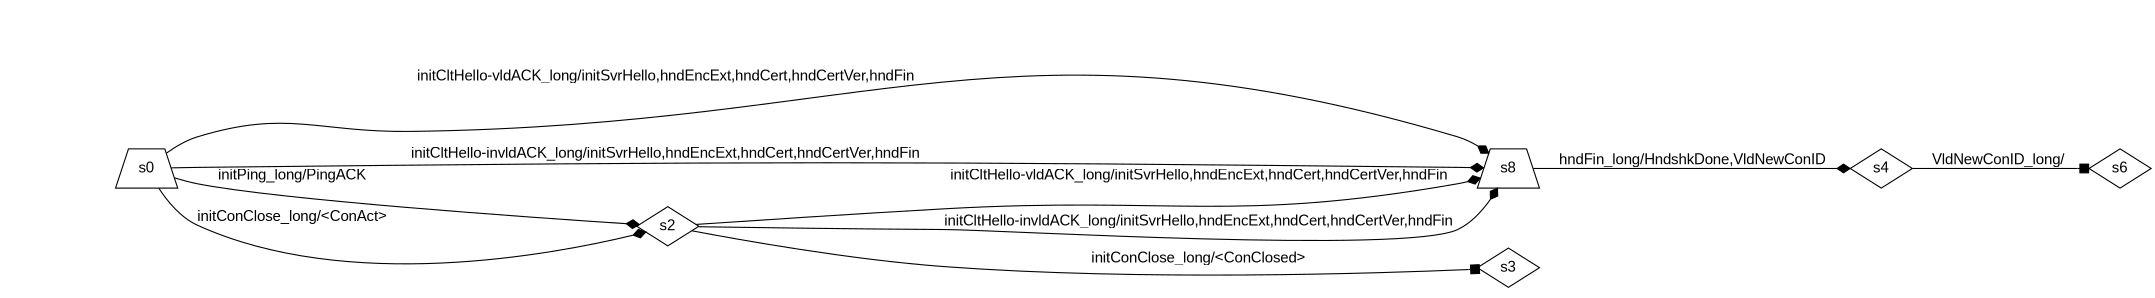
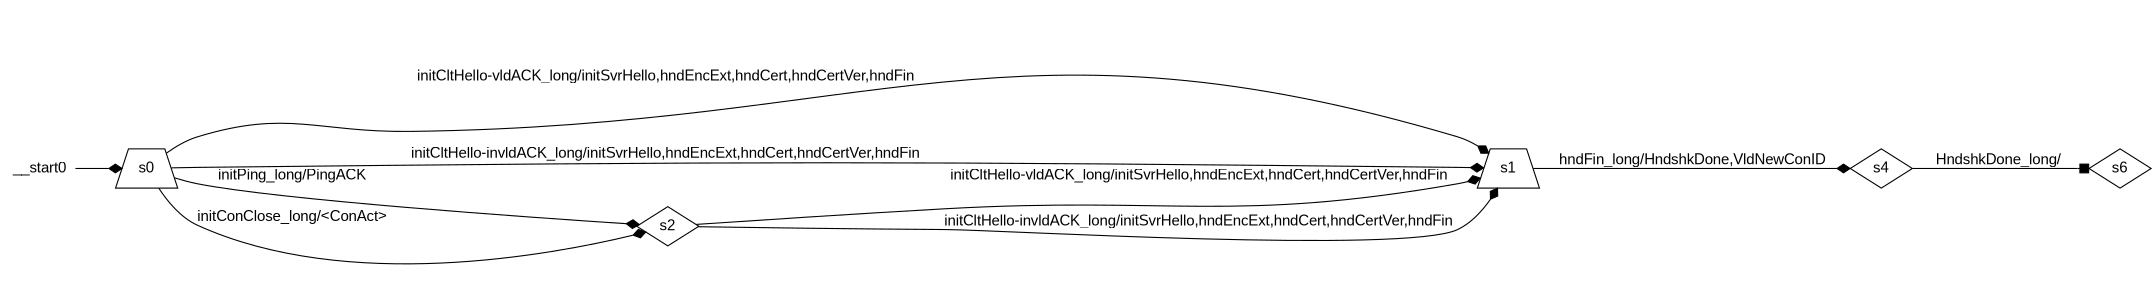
edge "s4" -> "s6": label "VldNewConID_long/ " -> "HndshkDone_long/ "
node "__start0": added
node "s8": label "s8" -> "s1"
node "s3": removed
